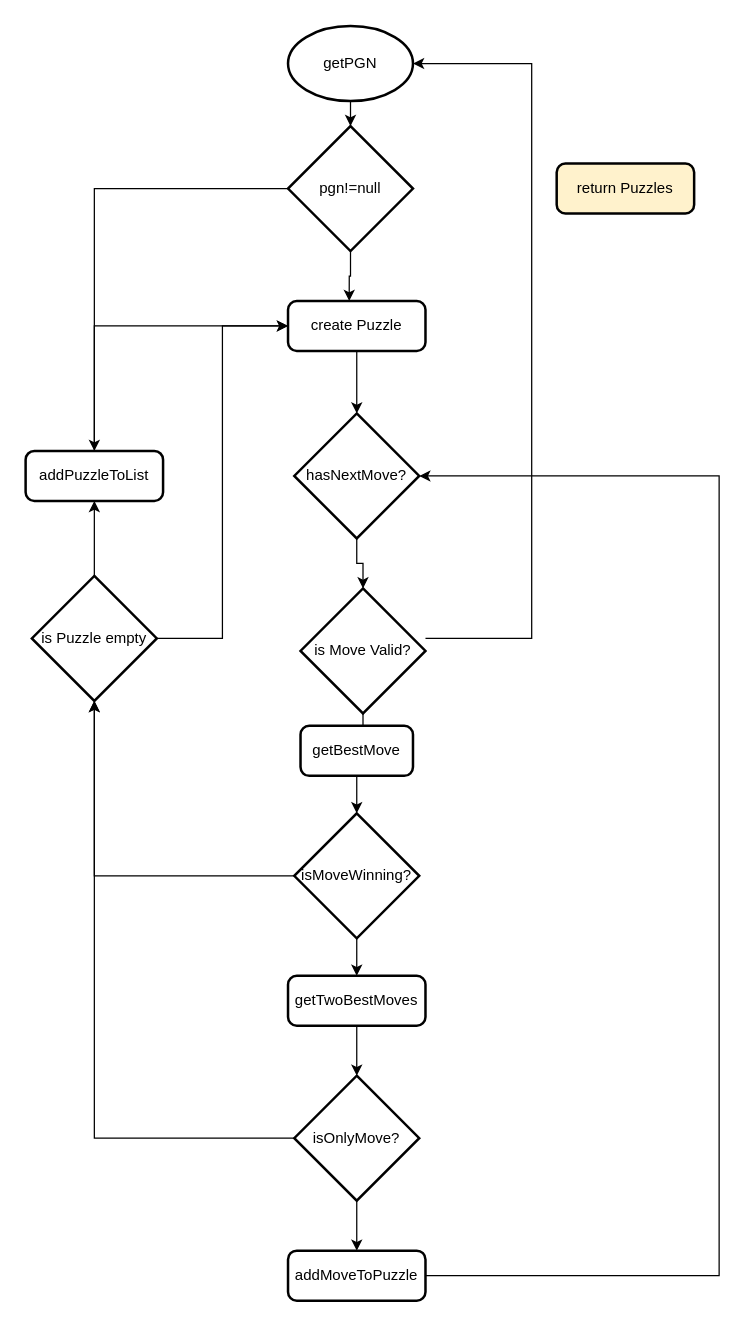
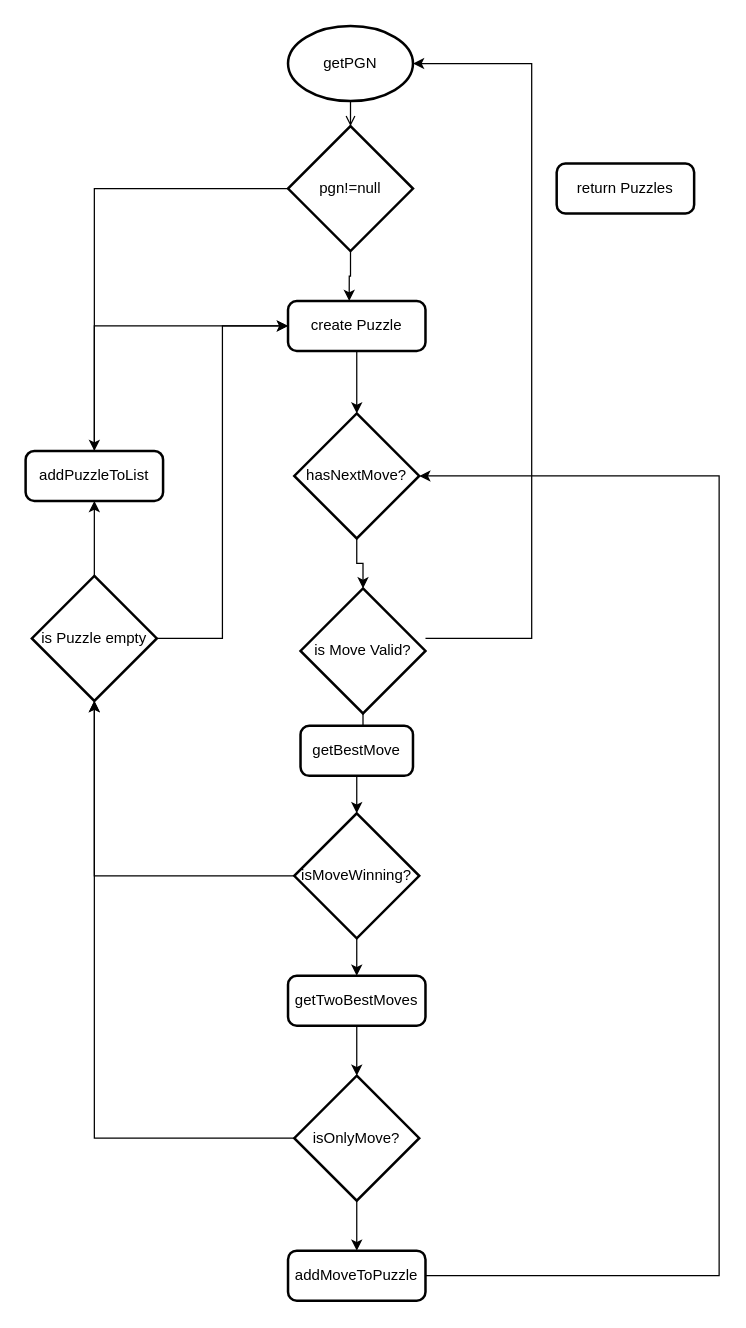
edge "getPGN" -> "pgn!=null": arrowhead classic -> open
node "return Puzzles": fillcolor #fff2cc -> #ffffff
